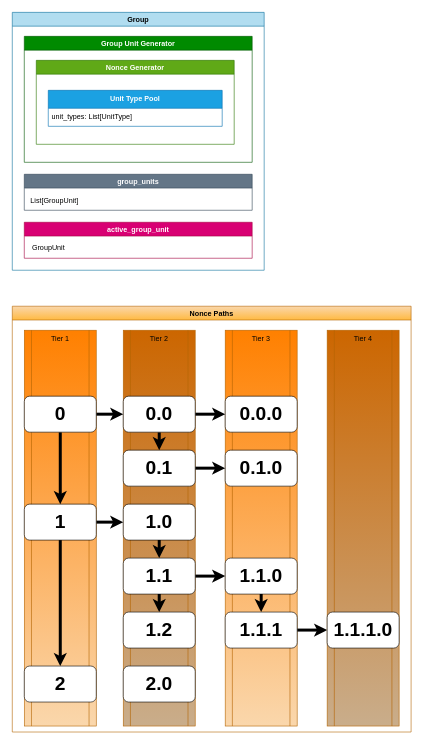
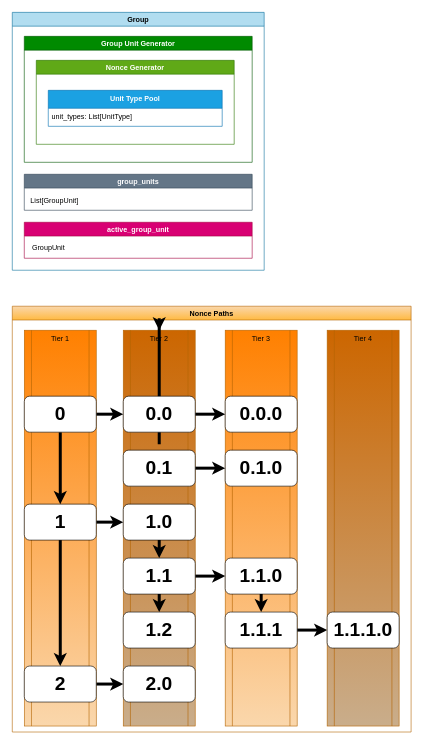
edge "0.0" -> "0.1": now "0.0" -> "Tier 2"
edge "2" -> "2.0": added
